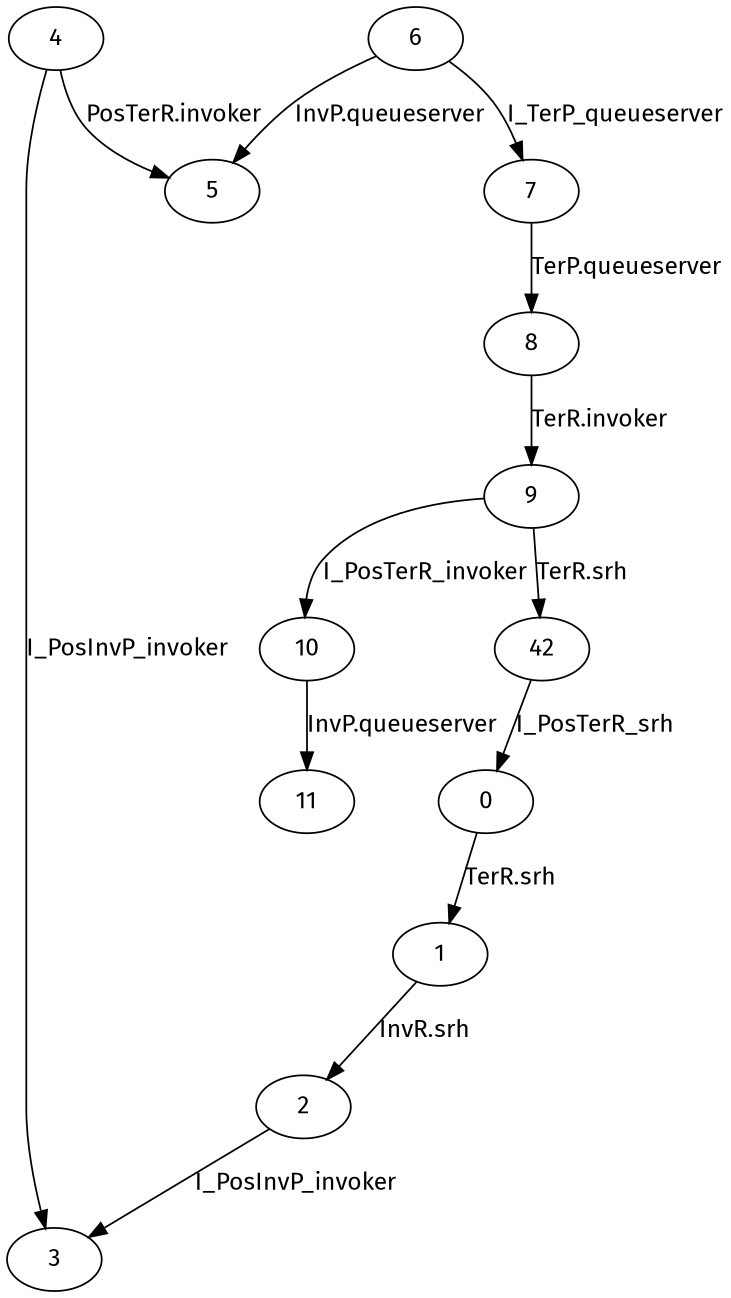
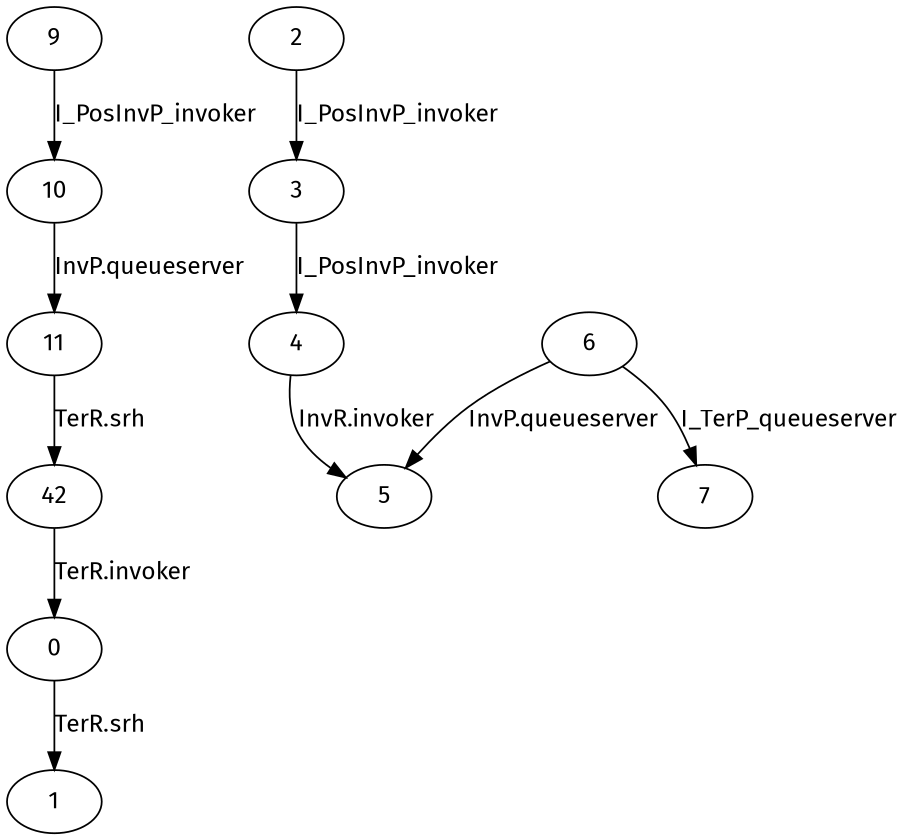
edge "4" -> "5": label "PosTerR.invoker" -> "InvR.invoker"
node "8": removed
edge "9" -> "42": now "11" -> "42"
edge "9" -> "10": label "I_PosTerR_invoker" -> "I_PosInvP_invoker"
edge "4" -> "3": reversed
edge "42" -> "0": label "I_PosTerR_srh" -> "TerR.invoker"
edge "1" -> "2": removed, label "InvR.srh"
